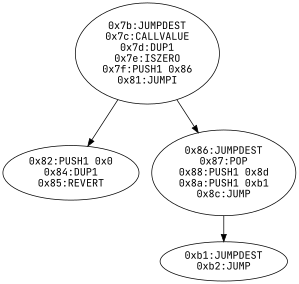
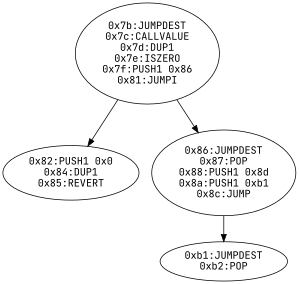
node "0xb1:JUMPDEST 0xb2:JUMP": label "0xb1:JUMPDEST 0xb2:JUMP" -> "0xb1:JUMPDEST 0xb2:POP"
